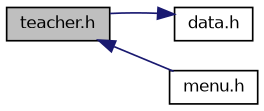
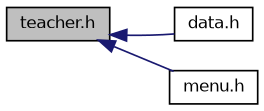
edge "teacher.h" -> "data.h": reversed
